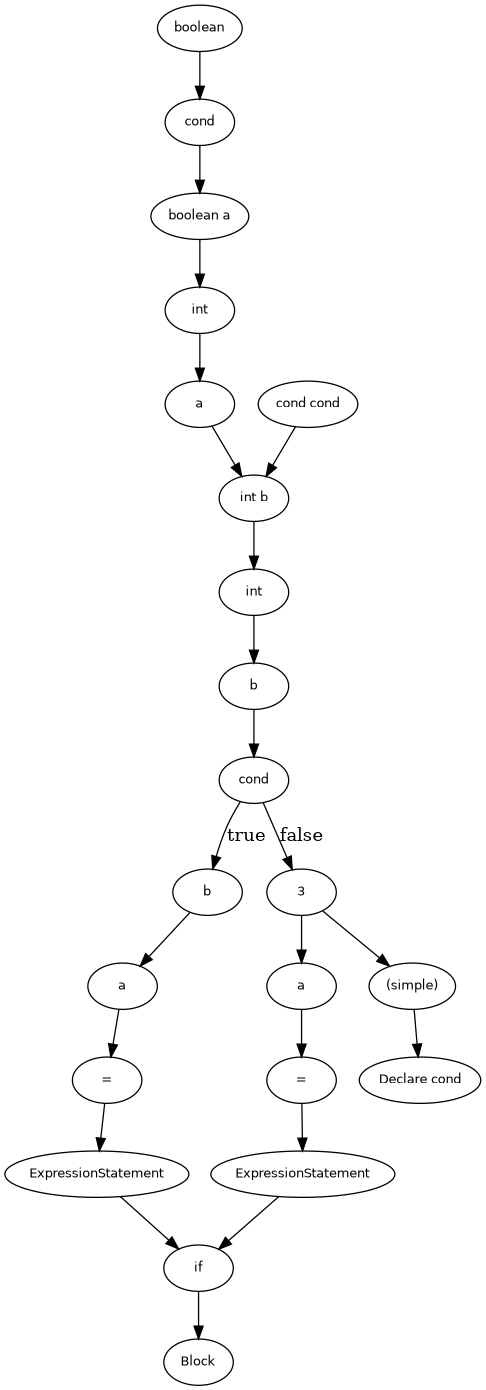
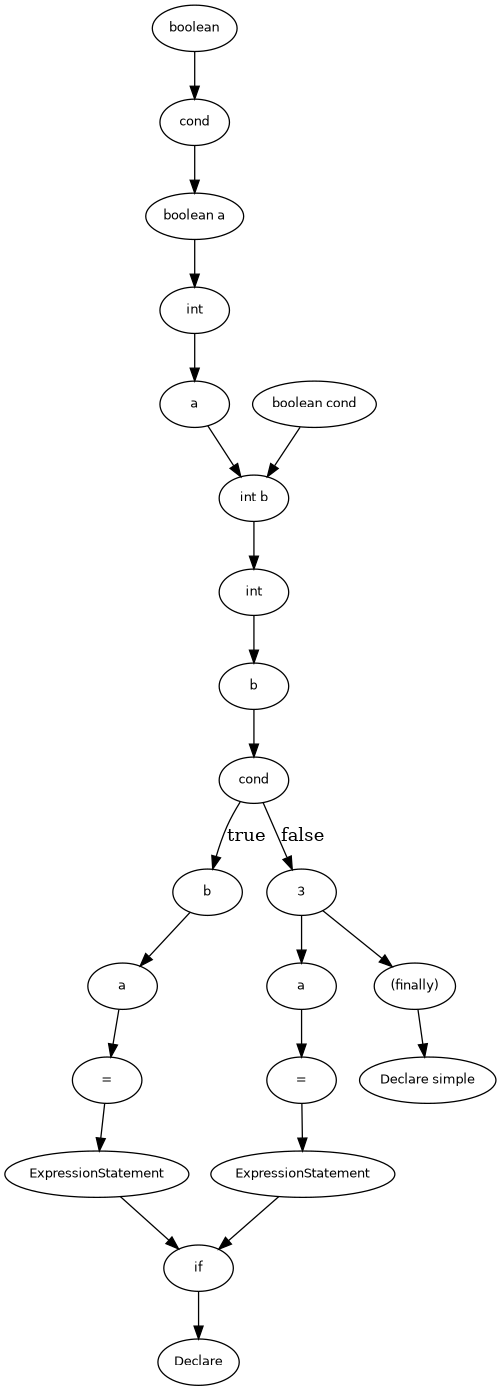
node "cond cond": label "cond cond" -> "boolean cond"
node "(simple)": label "(simple)" -> "(finally)"
node "Declare cond": label "Declare cond" -> "Declare simple"
node "Block": label "Block" -> "Declare"
